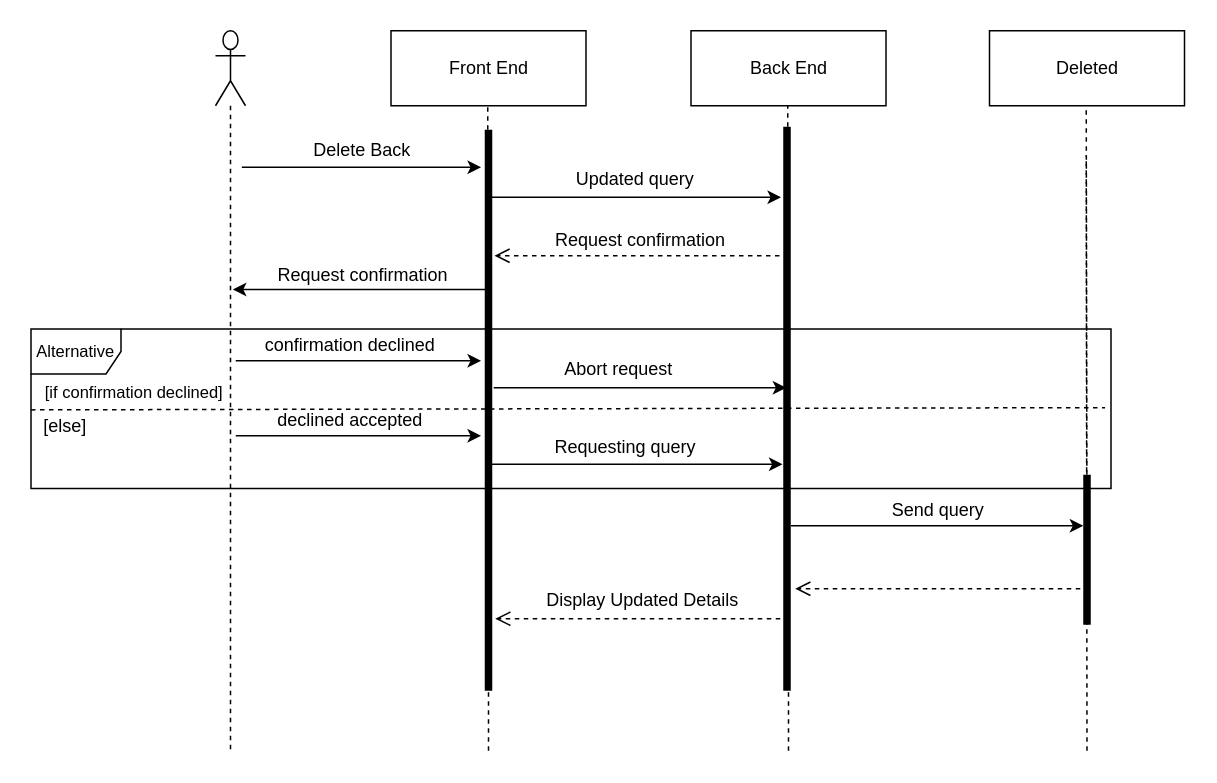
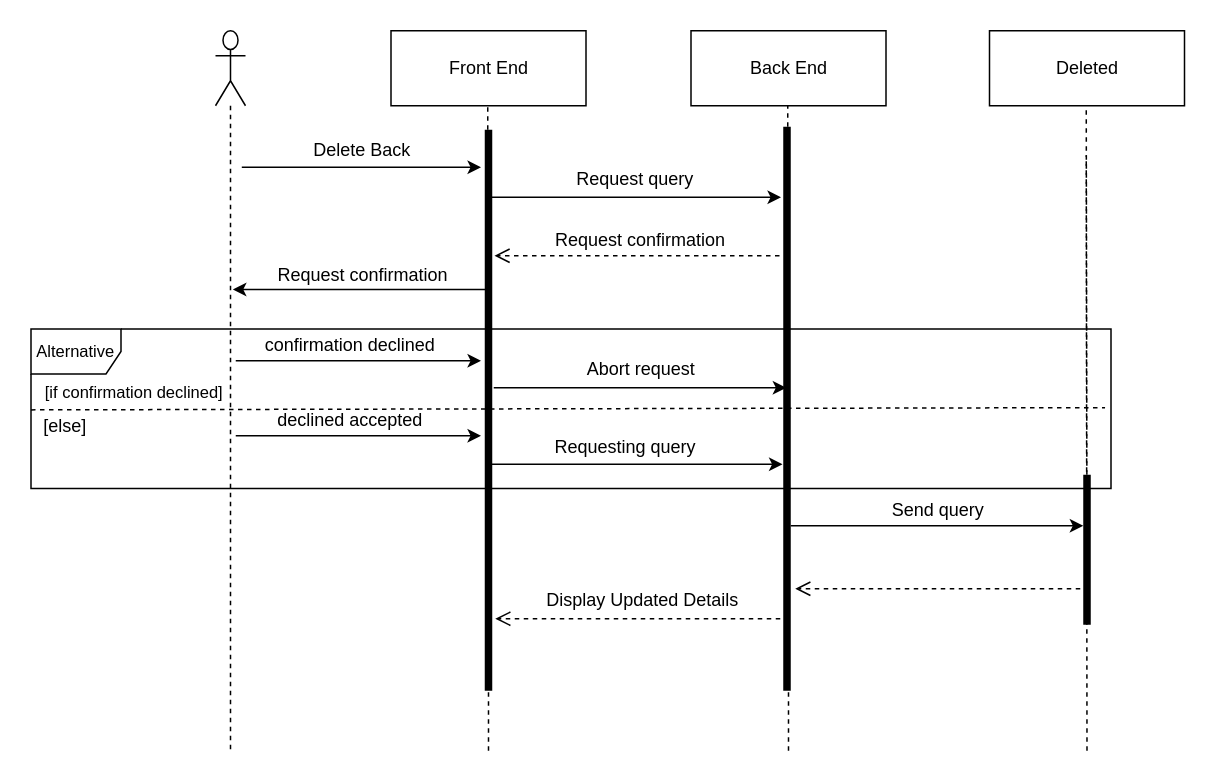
node "Updated query": label "Updated query" -> "Request query"
node "Abort request": moved (618, 370) -> (641, 370)
